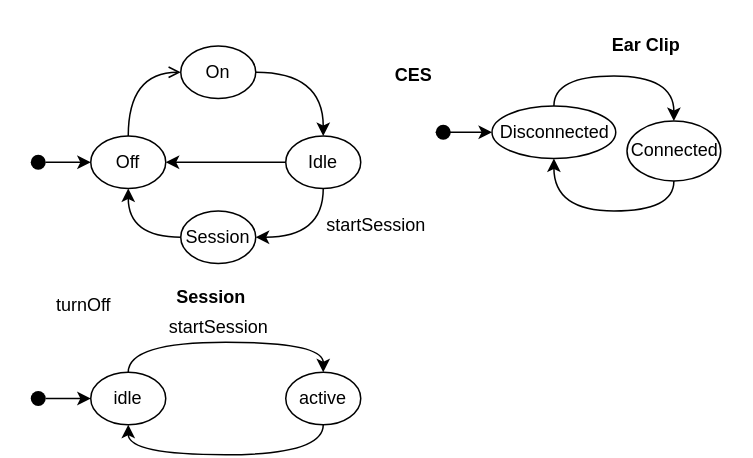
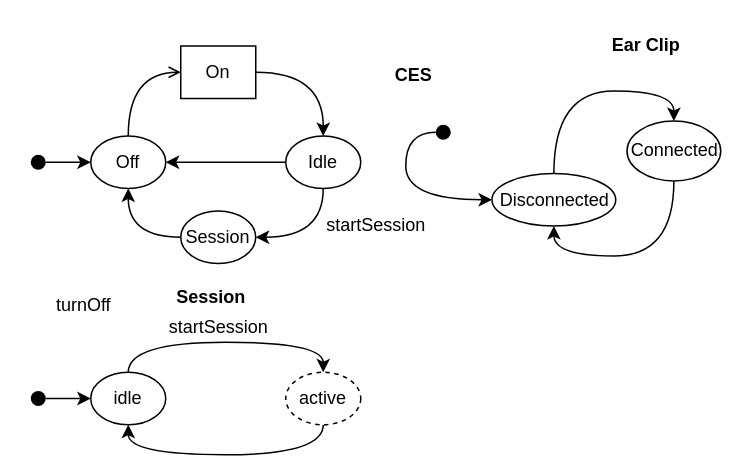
node "On": shape ellipse -> rectangle
node "Disconnected": moved (554, 132) -> (554, 200)
node "active": style solid -> dashed
